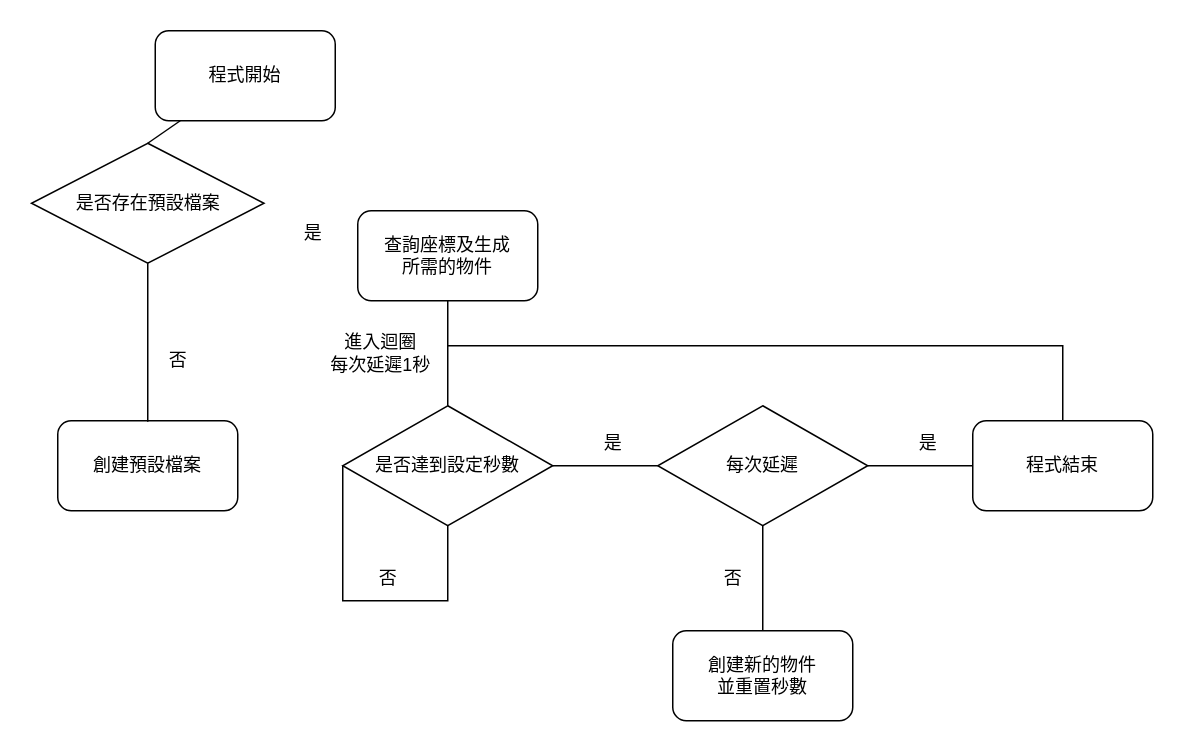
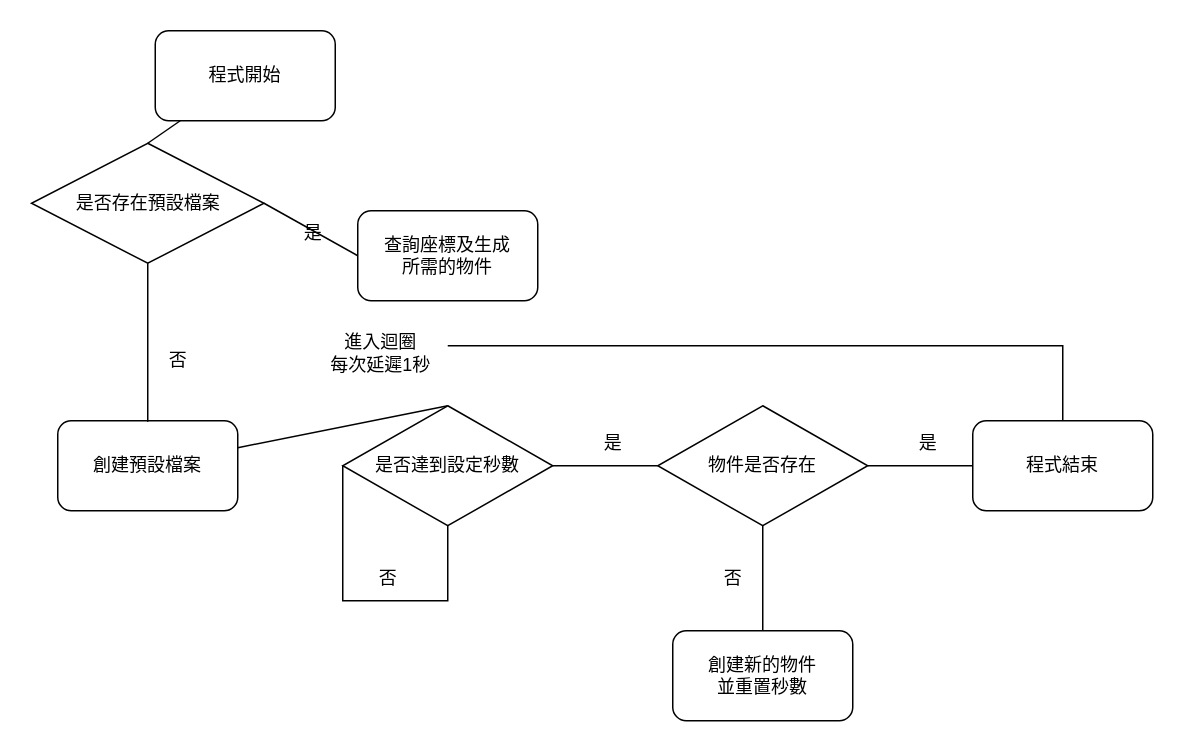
edge "是否存在預設檔案" -- "查詢座標及生成 所需的物件": added
edge "查詢座標及生成 所需的物件" -- "是否達到設定秒數": now "創建預設檔案" -- "是否達到設定秒數"
node "每次延遲": label "每次延遲" -> "物件是否存在"
